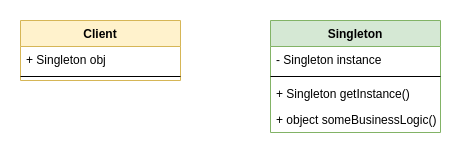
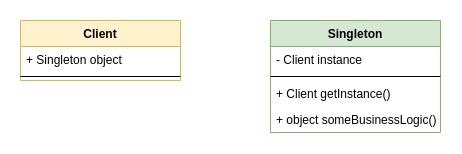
node "+ Singleton obj": label "+ Singleton obj" -> "+ Singleton object"
node "- Singleton instance": label "- Singleton instance" -> "- Client instance"
node "+ Singleton getInstance()": label "+ Singleton getInstance()" -> "+ Client getInstance()"
